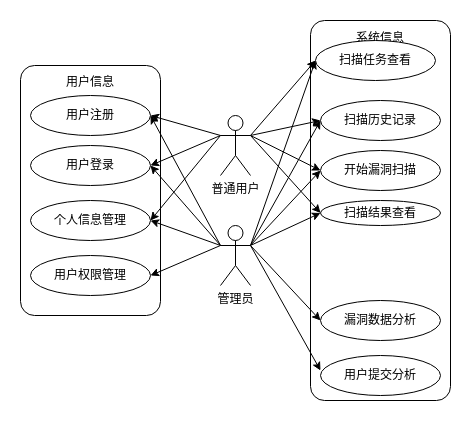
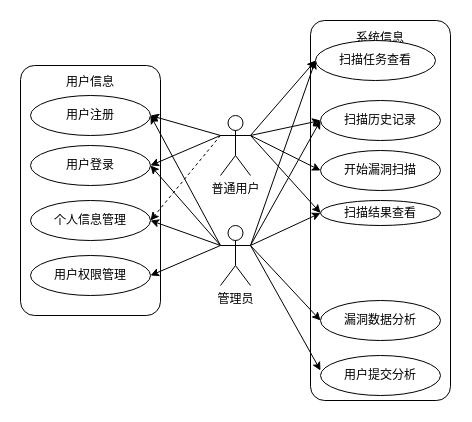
edge "普通用户" -> "个人信息管理": style solid -> dashed
edge "管理员" -> "开始漏洞扫描": removed
